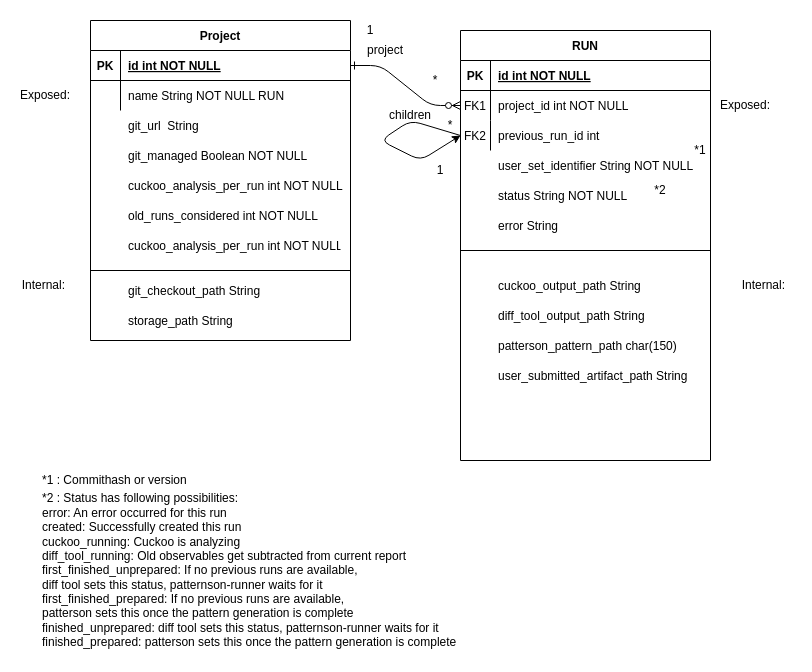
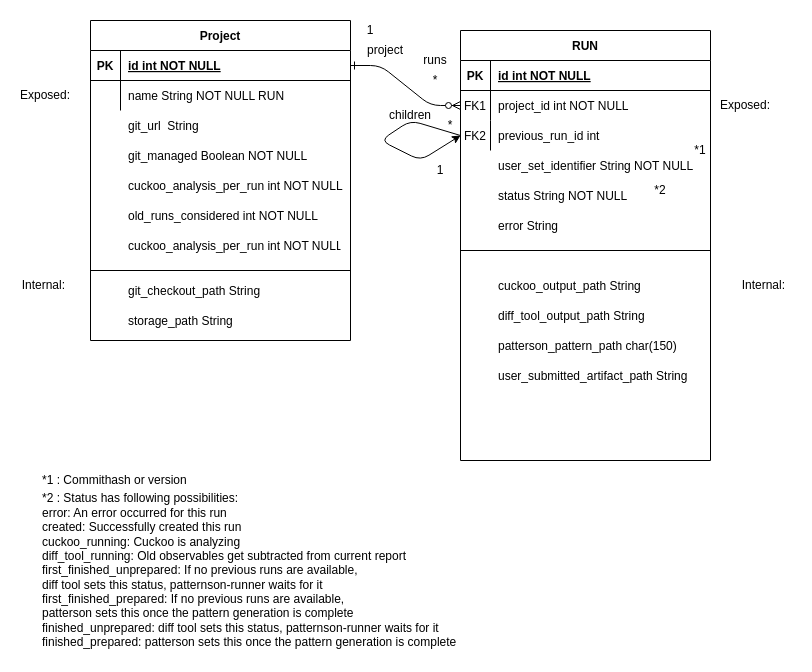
node "runs": added
